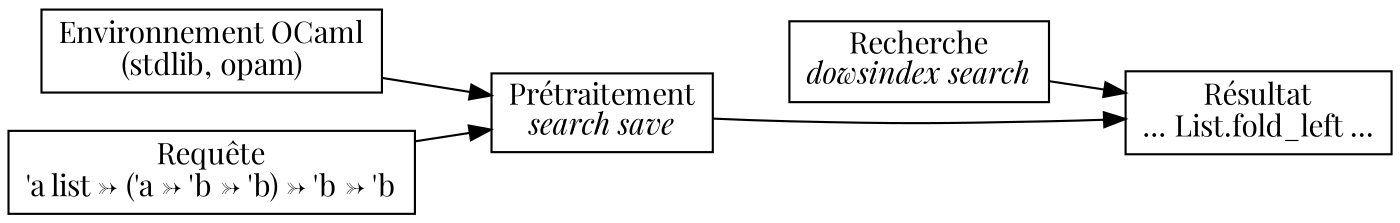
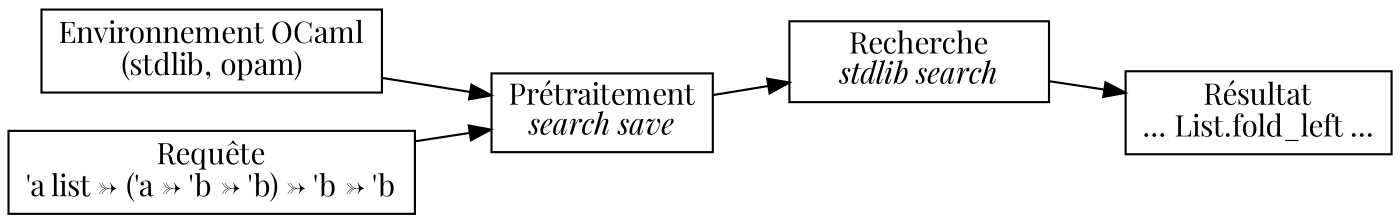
node "Recherche": text "dowsindex search" -> "stdlib search"
edge "Prétraitement" -> "Résultat ... List.fold_left ...": now "Prétraitement" -> "Recherche"
